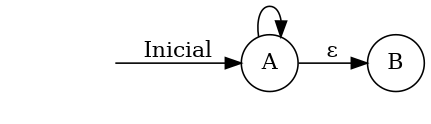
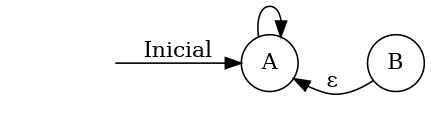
edge "A" -> "B": reversed
